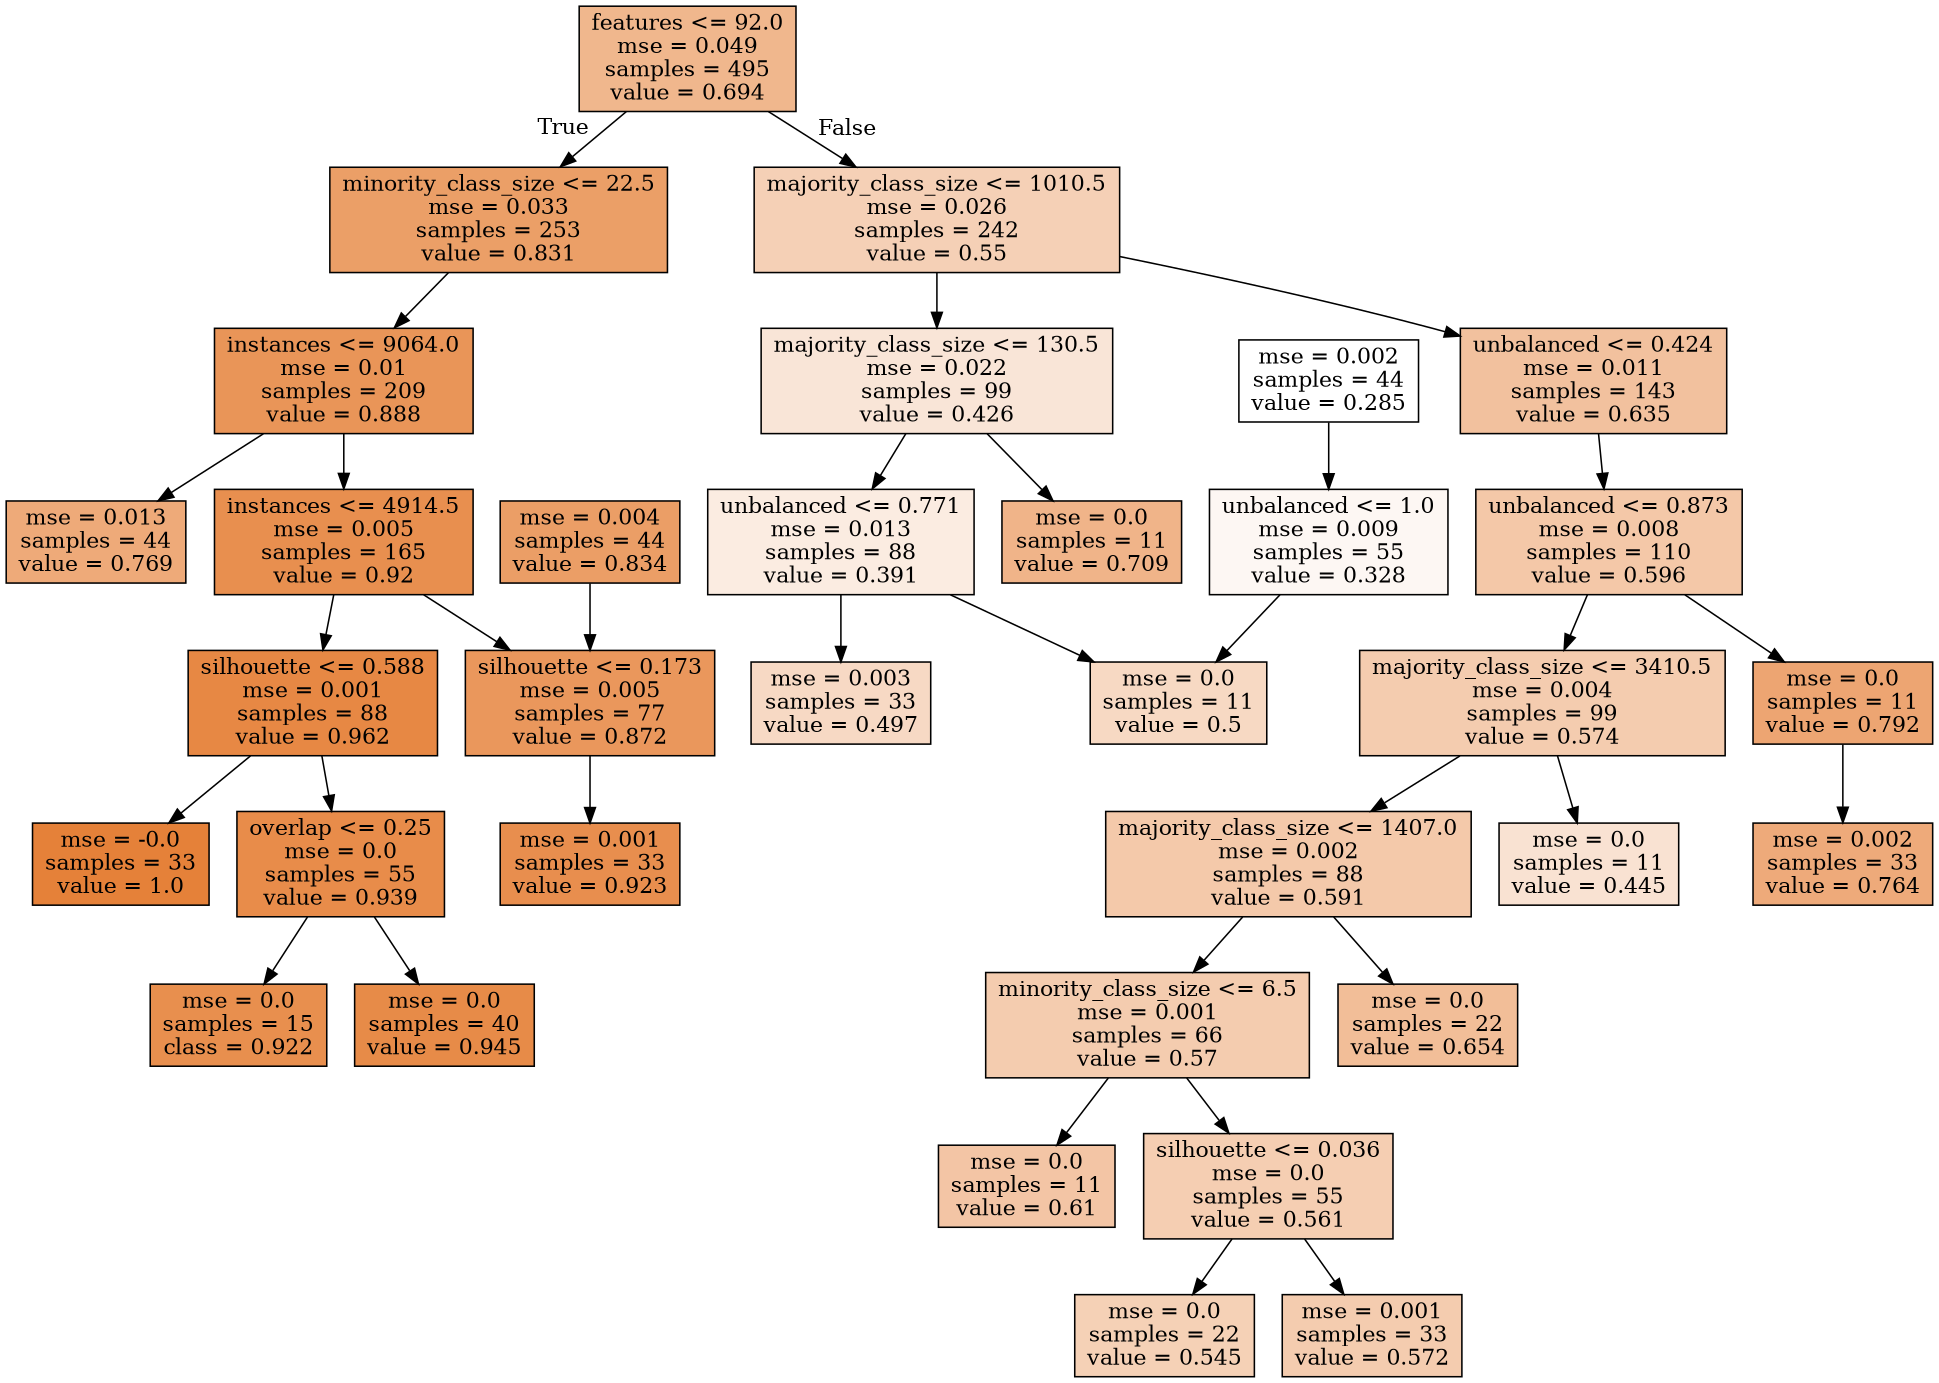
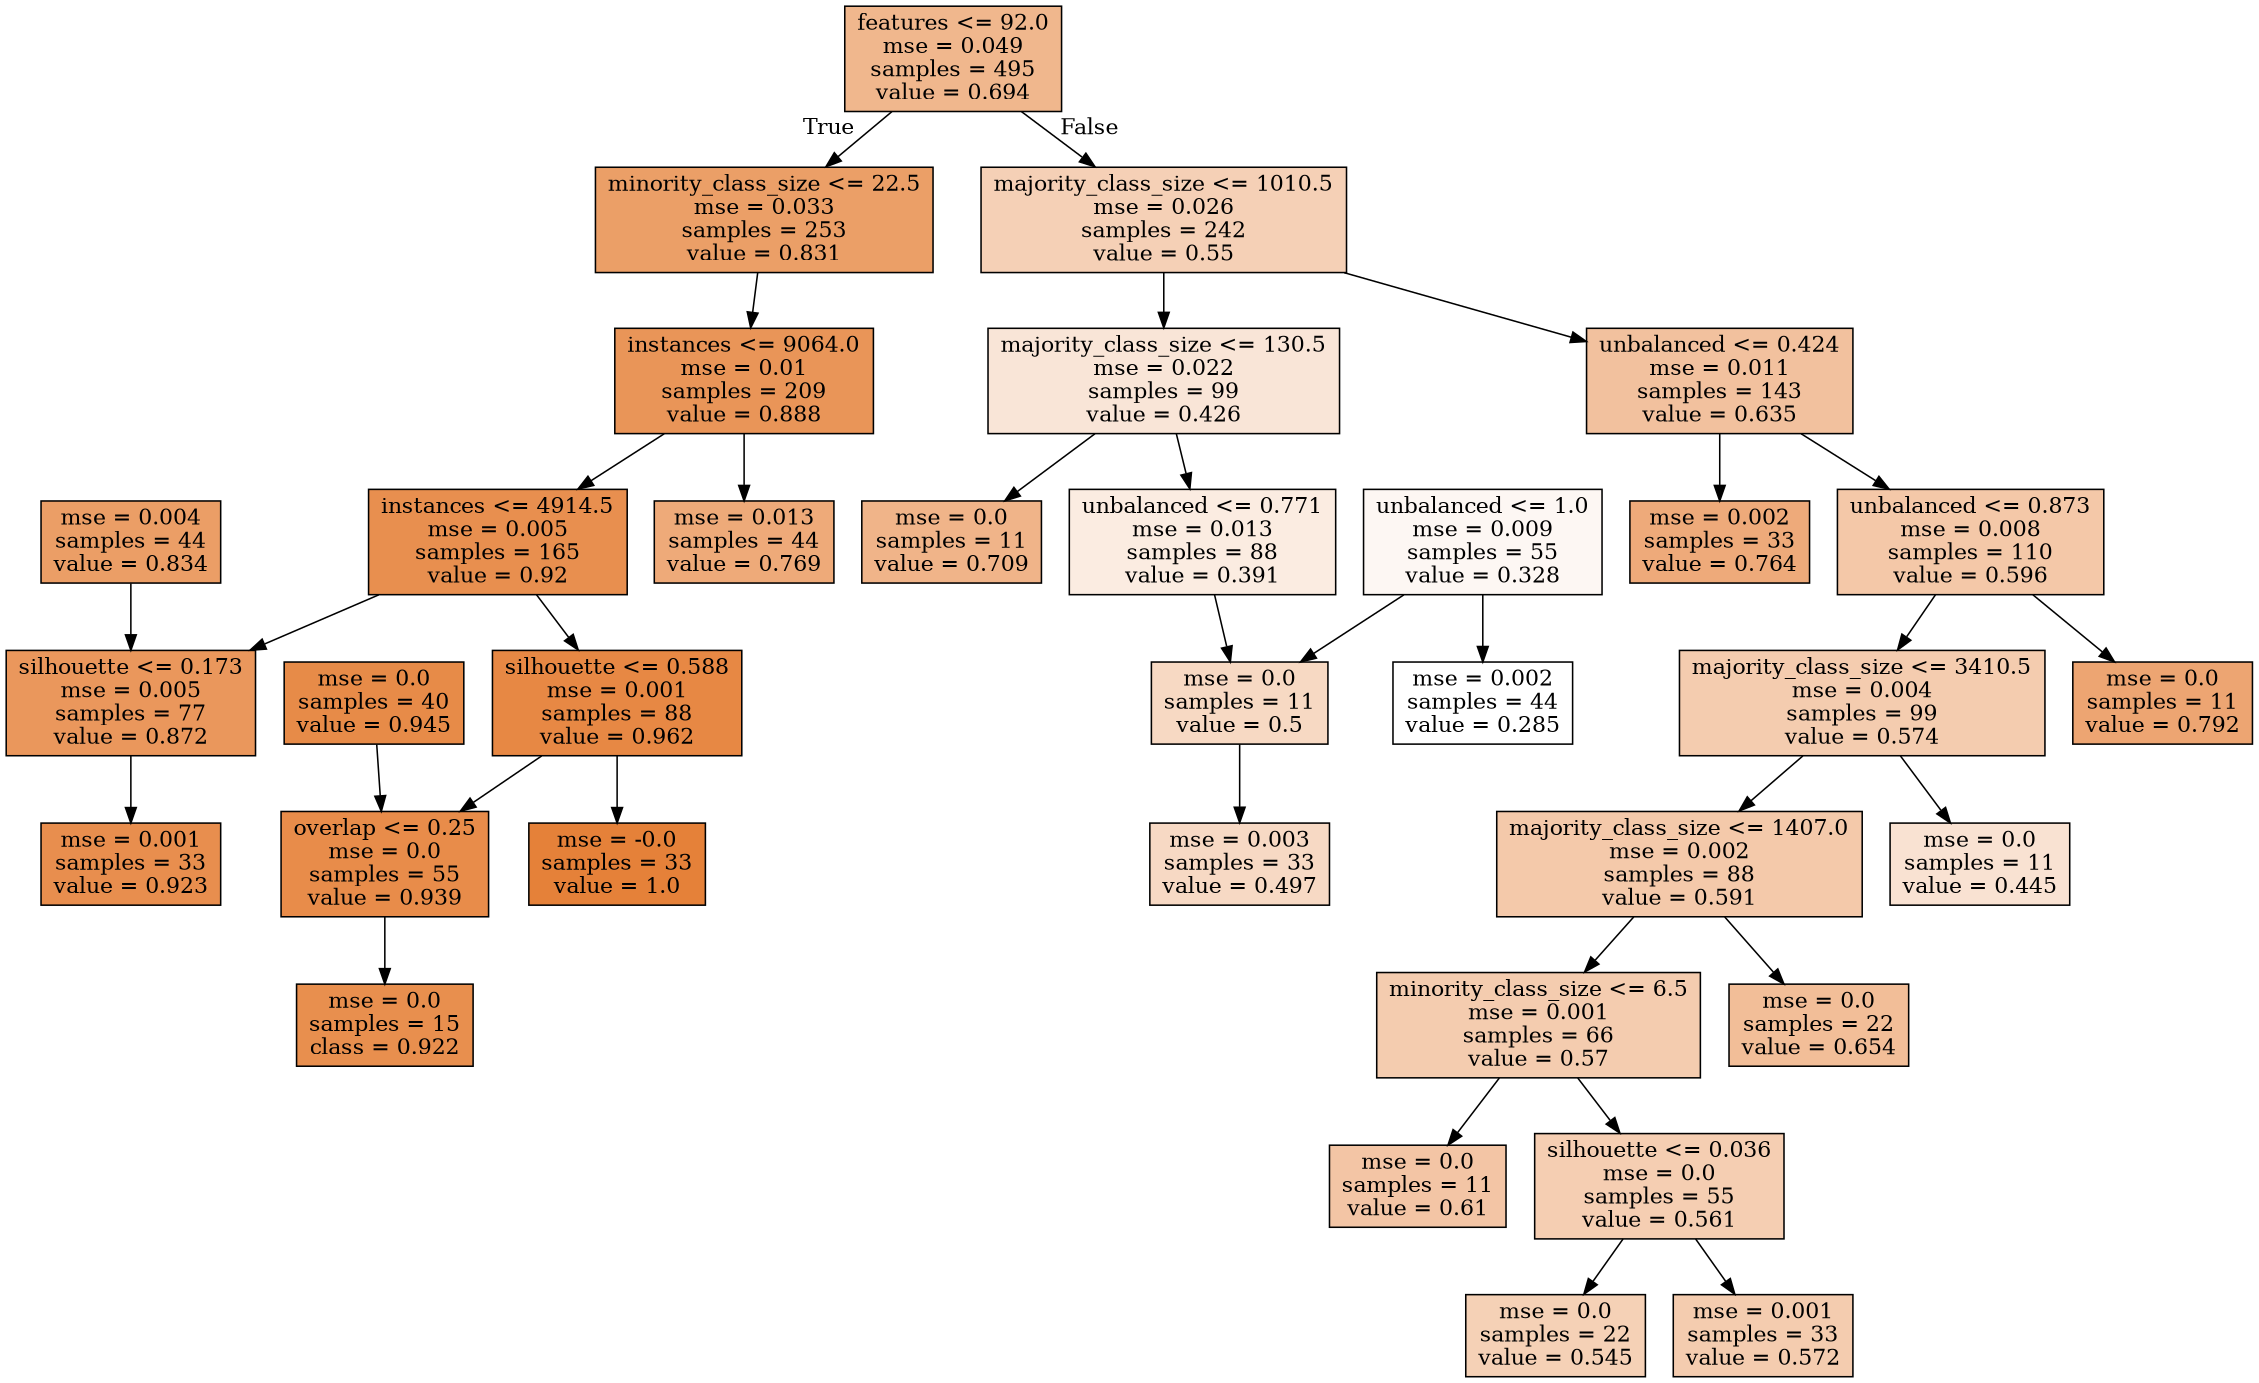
edge "mse = 0.002 samples = 44 value = 0.285" -> "unbalanced <= 1.0 mse = 0.009 samples = 55 value = 0.328": reversed
edge "unbalanced <= 0.771 mse = 0.013 samples = 88 value = 0.391" -> "mse = 0.003 samples = 33 value = 0.497": now "mse = 0.0 samples = 11 value = 0.5" -> "mse = 0.003 samples = 33 value = 0.497"
edge "mse = 0.0 samples = 11 value = 0.792" -> "mse = 0.002 samples = 33 value = 0.764": now "unbalanced <= 0.424 mse = 0.011 samples = 143 value = 0.635" -> "mse = 0.002 samples = 33 value = 0.764"
edge "overlap <= 0.25 mse = 0.0 samples = 55 value = 0.939" -> "mse = 0.0 samples = 40 value = 0.945": reversed
